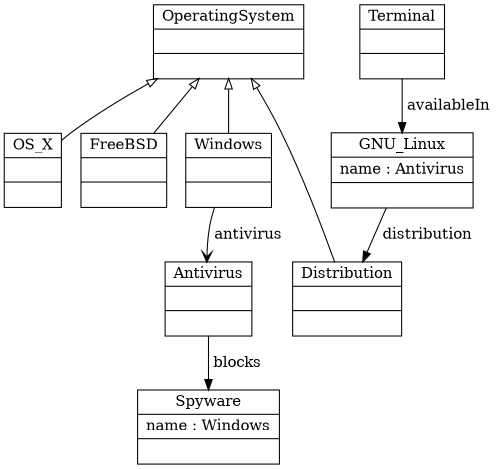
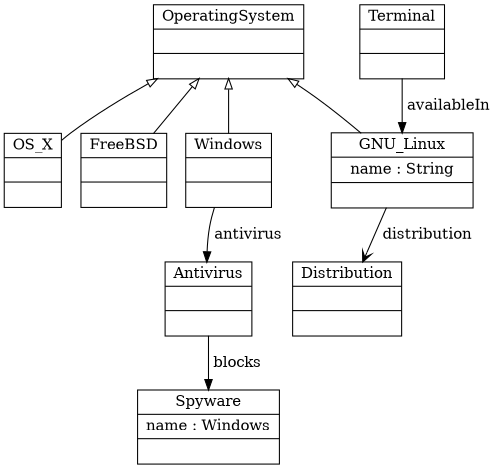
node "GNU_Linux": text "name : Antivirus" -> "name : String"
edge "Distribution" -> "OperatingSystem": now "GNU_Linux" -> "OperatingSystem"
edge "Windows" -> "Antivirus": arrowhead vee -> normal
edge "GNU_Linux" -> "Distribution": arrowhead normal -> vee
